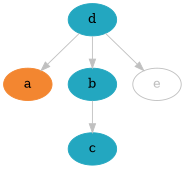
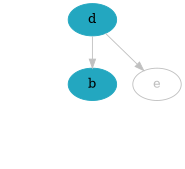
node "a": removed
node "c": removed
